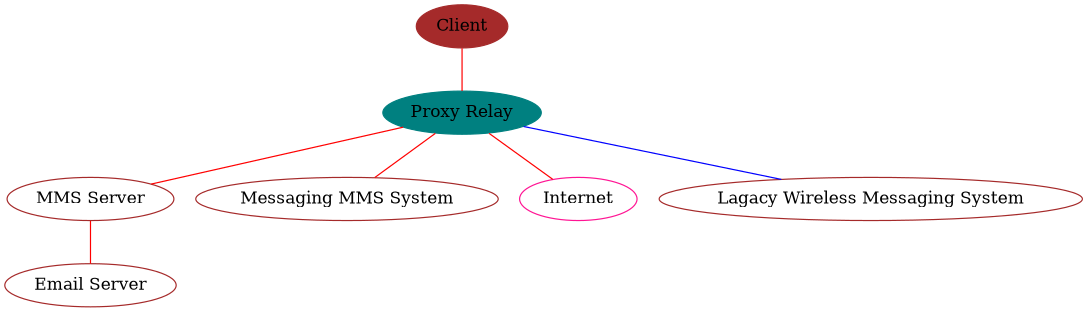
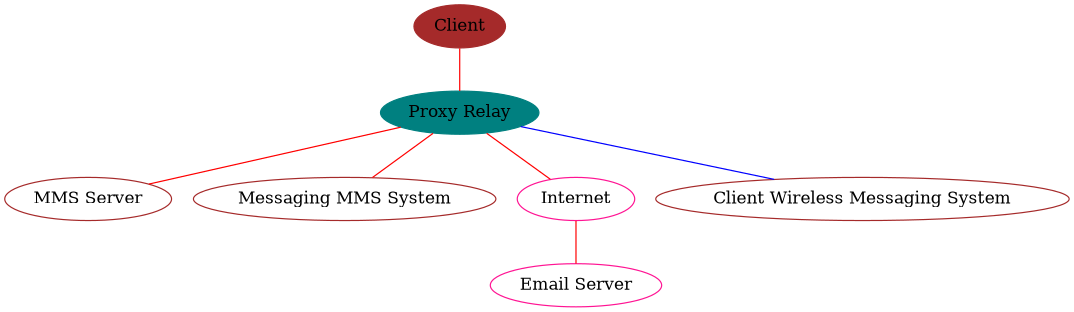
node "Lagacy Wireless Messaging System": label "Lagacy Wireless Messaging System" -> "Client Wireless Messaging System"
edge "MMS Server" -- "Email Server": now "Internet" -- "Email Server"
node "Email Server": color brown -> deeppink
